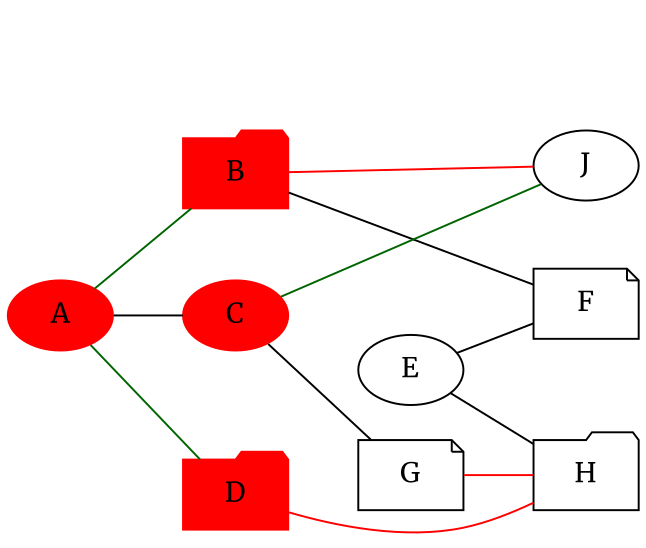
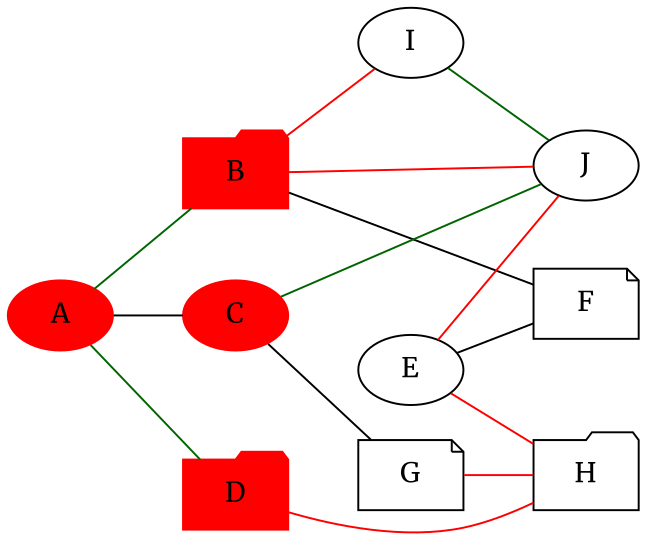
node "I": added
edge "J" -- "E": added
edge "E" -- "H": color black -> red
